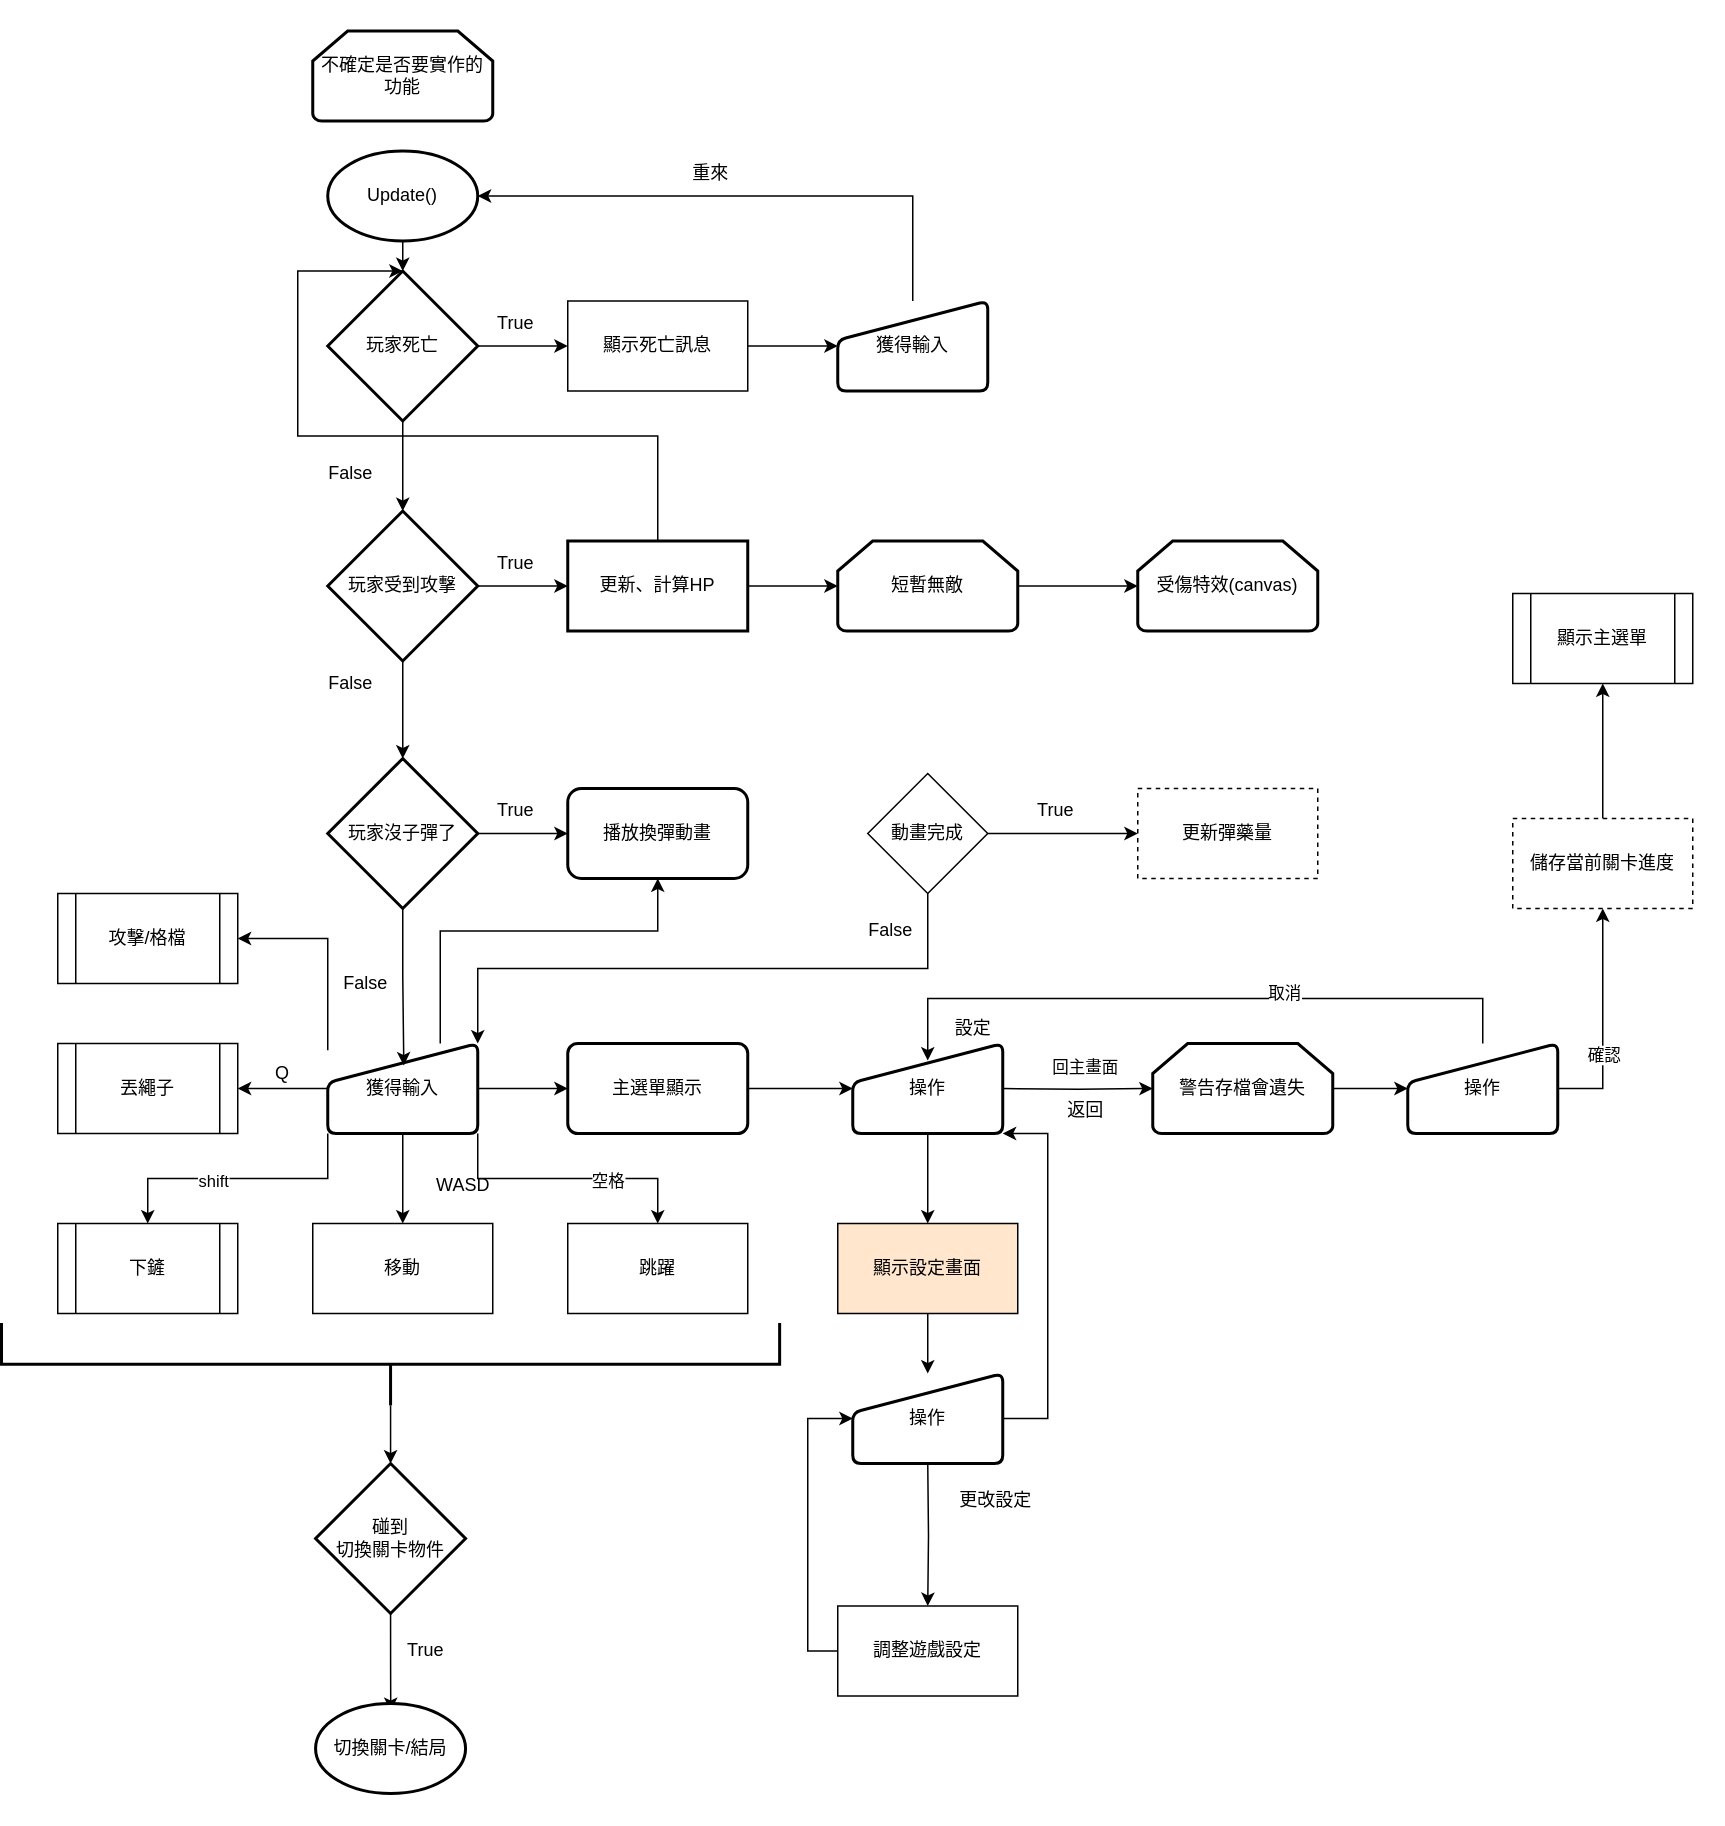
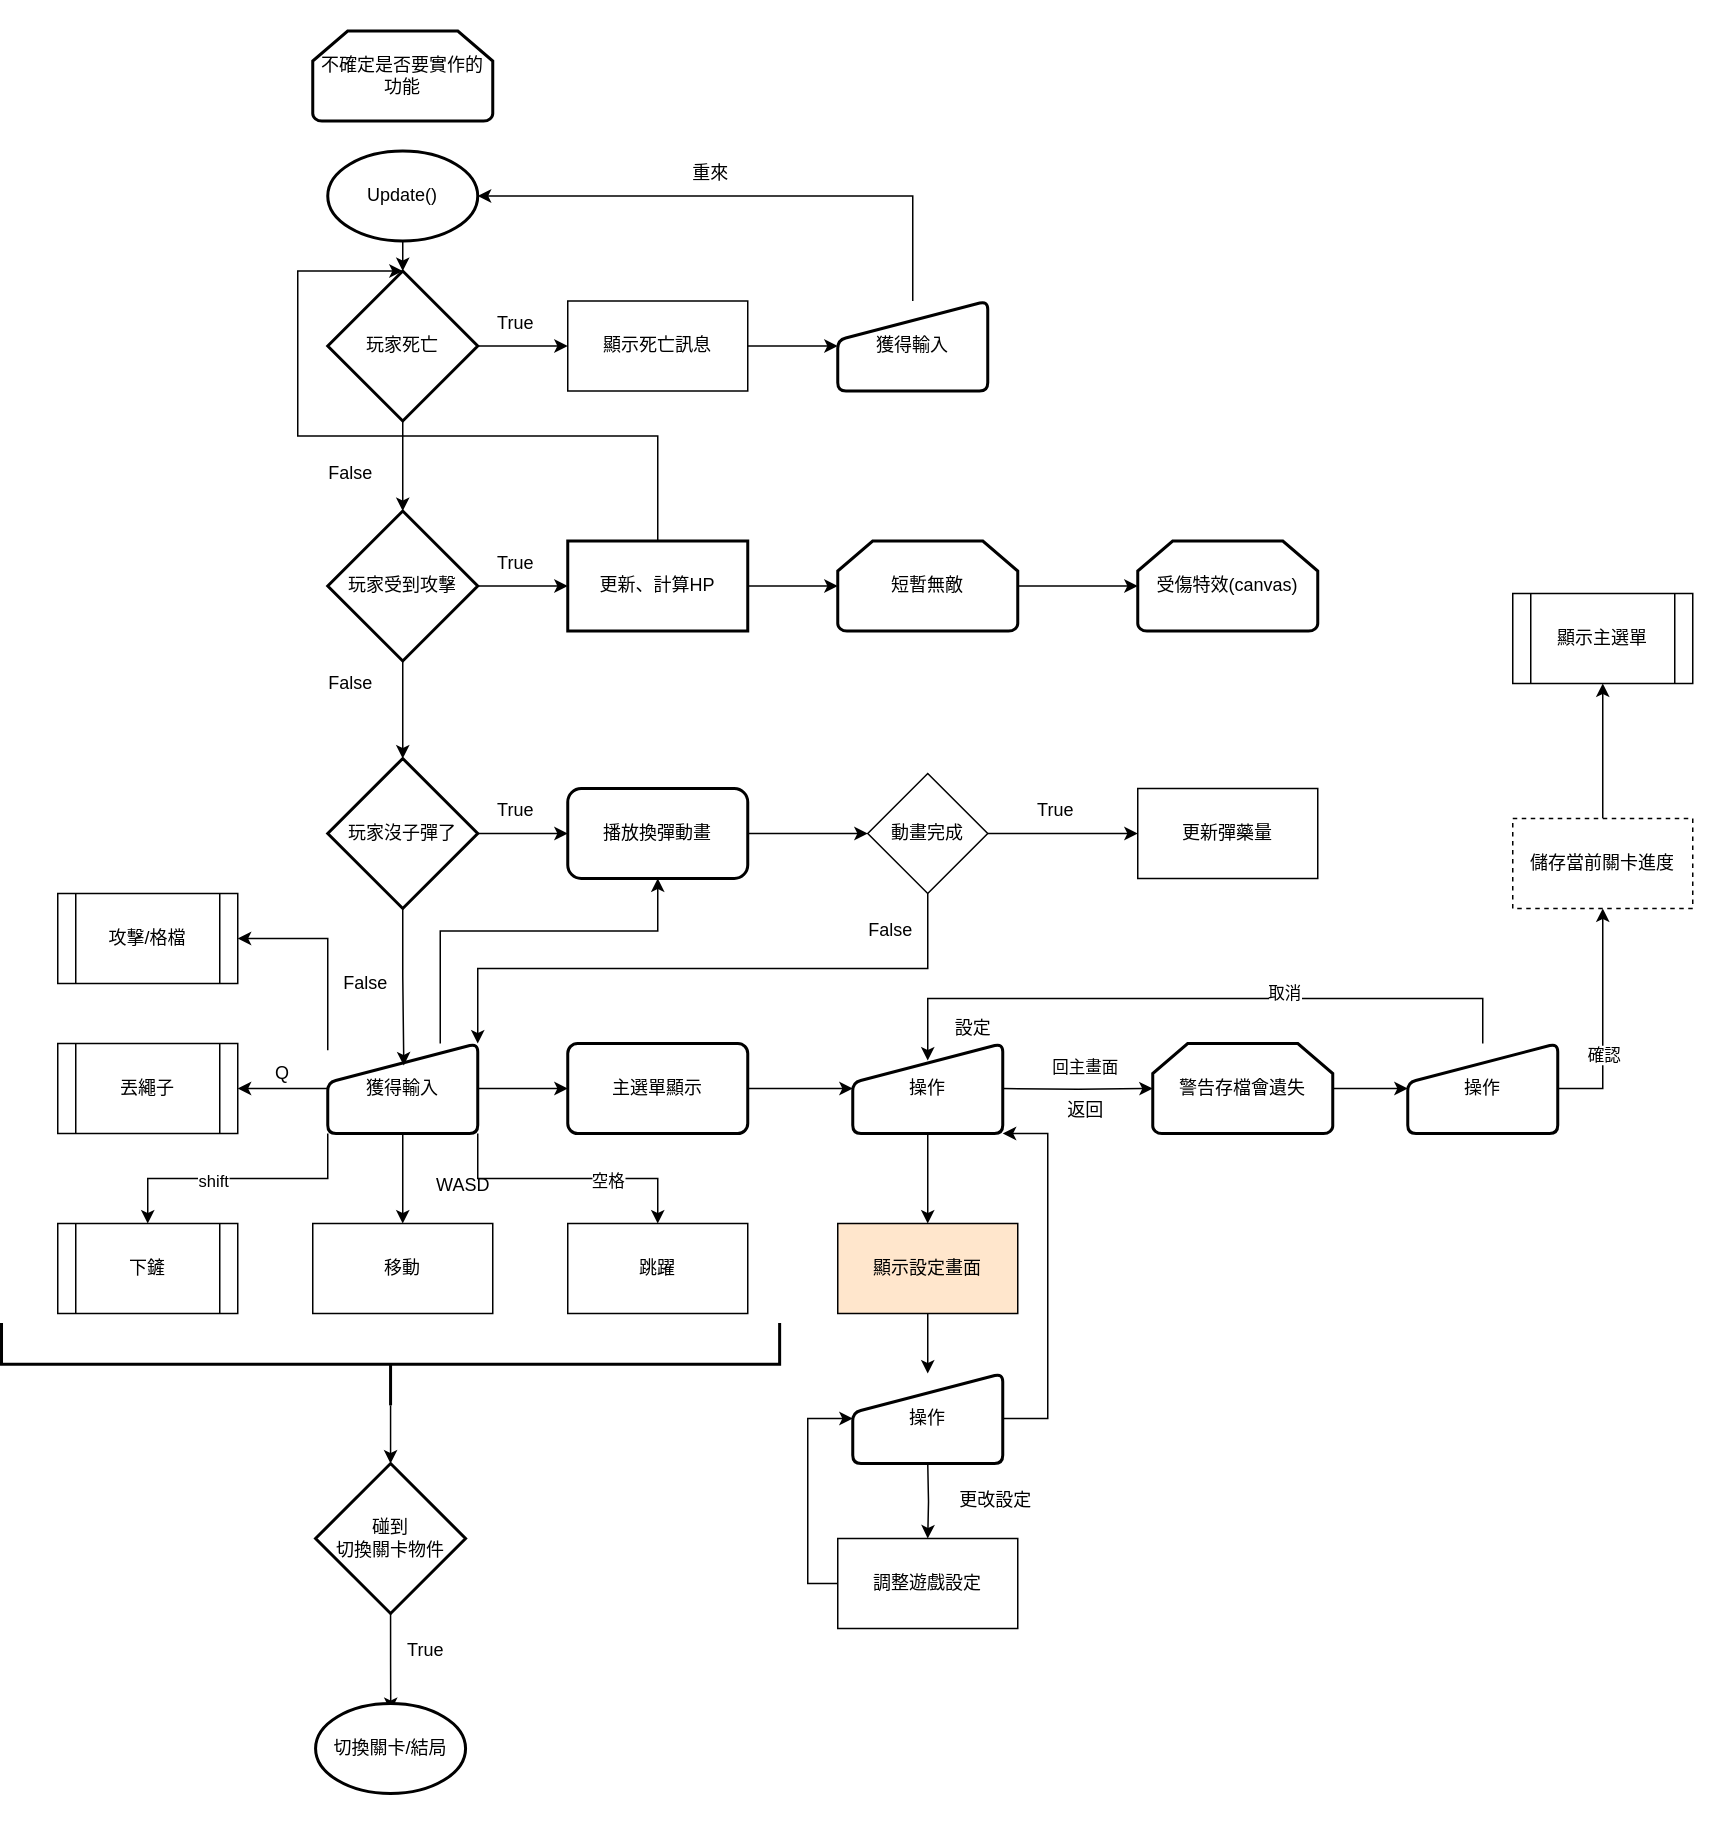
edge "播放換彈動畫" -> "動畫完成": added
node "更新彈藥量": style dashed -> solid
node "調整遊戲設定": moved (928, 1651) -> (928, 1583)
